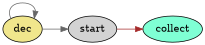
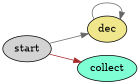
edge "dec" -> "start": reversed
